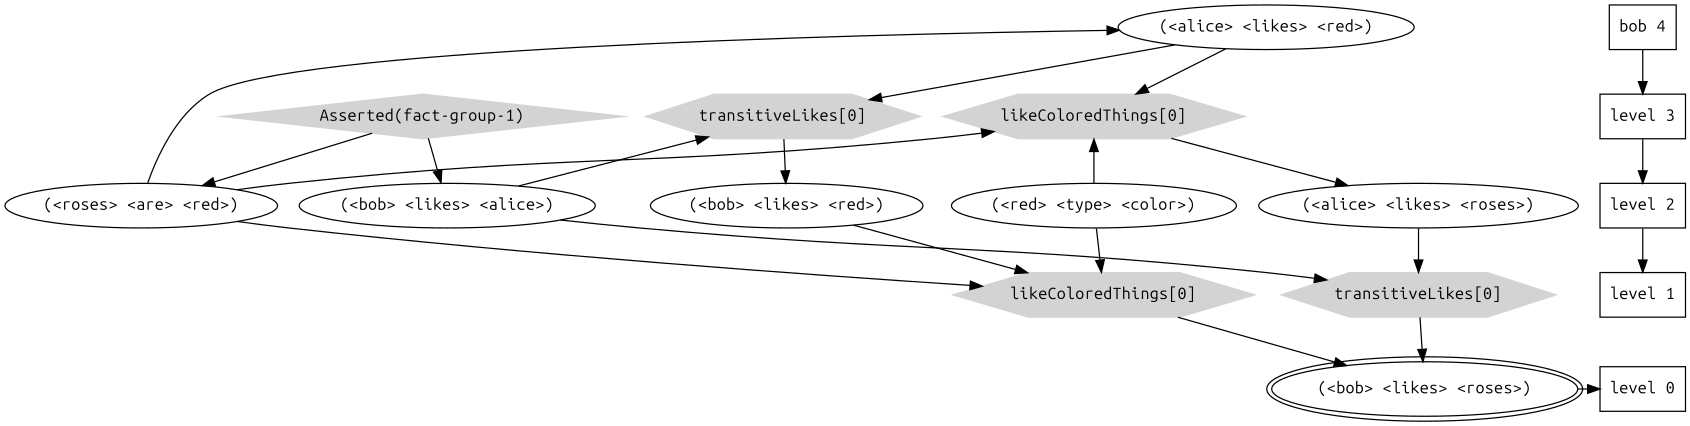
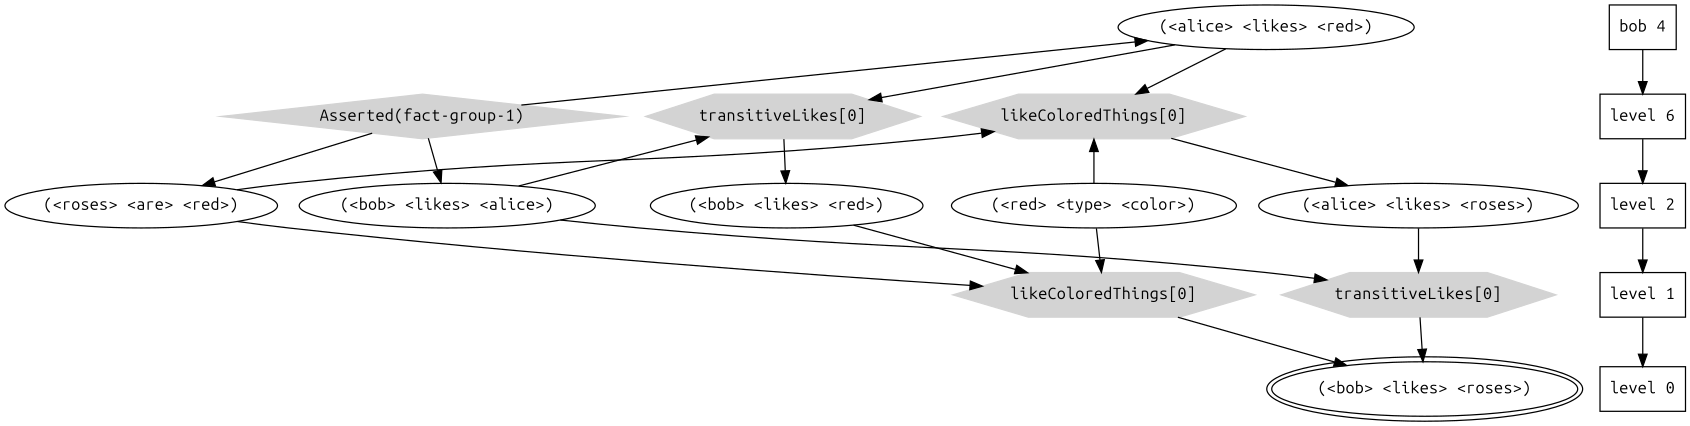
edge "(<roses> <are> <red>)" -> "(<alice> <likes> <red>)": now "Asserted(fact-group-1)" -> "(<alice> <likes> <red>)"
node "level 3": label "level 3" -> "level 6"
edge "(<bob> <likes> <roses>)" -> "level 0": now "level 1" -> "level 0"
